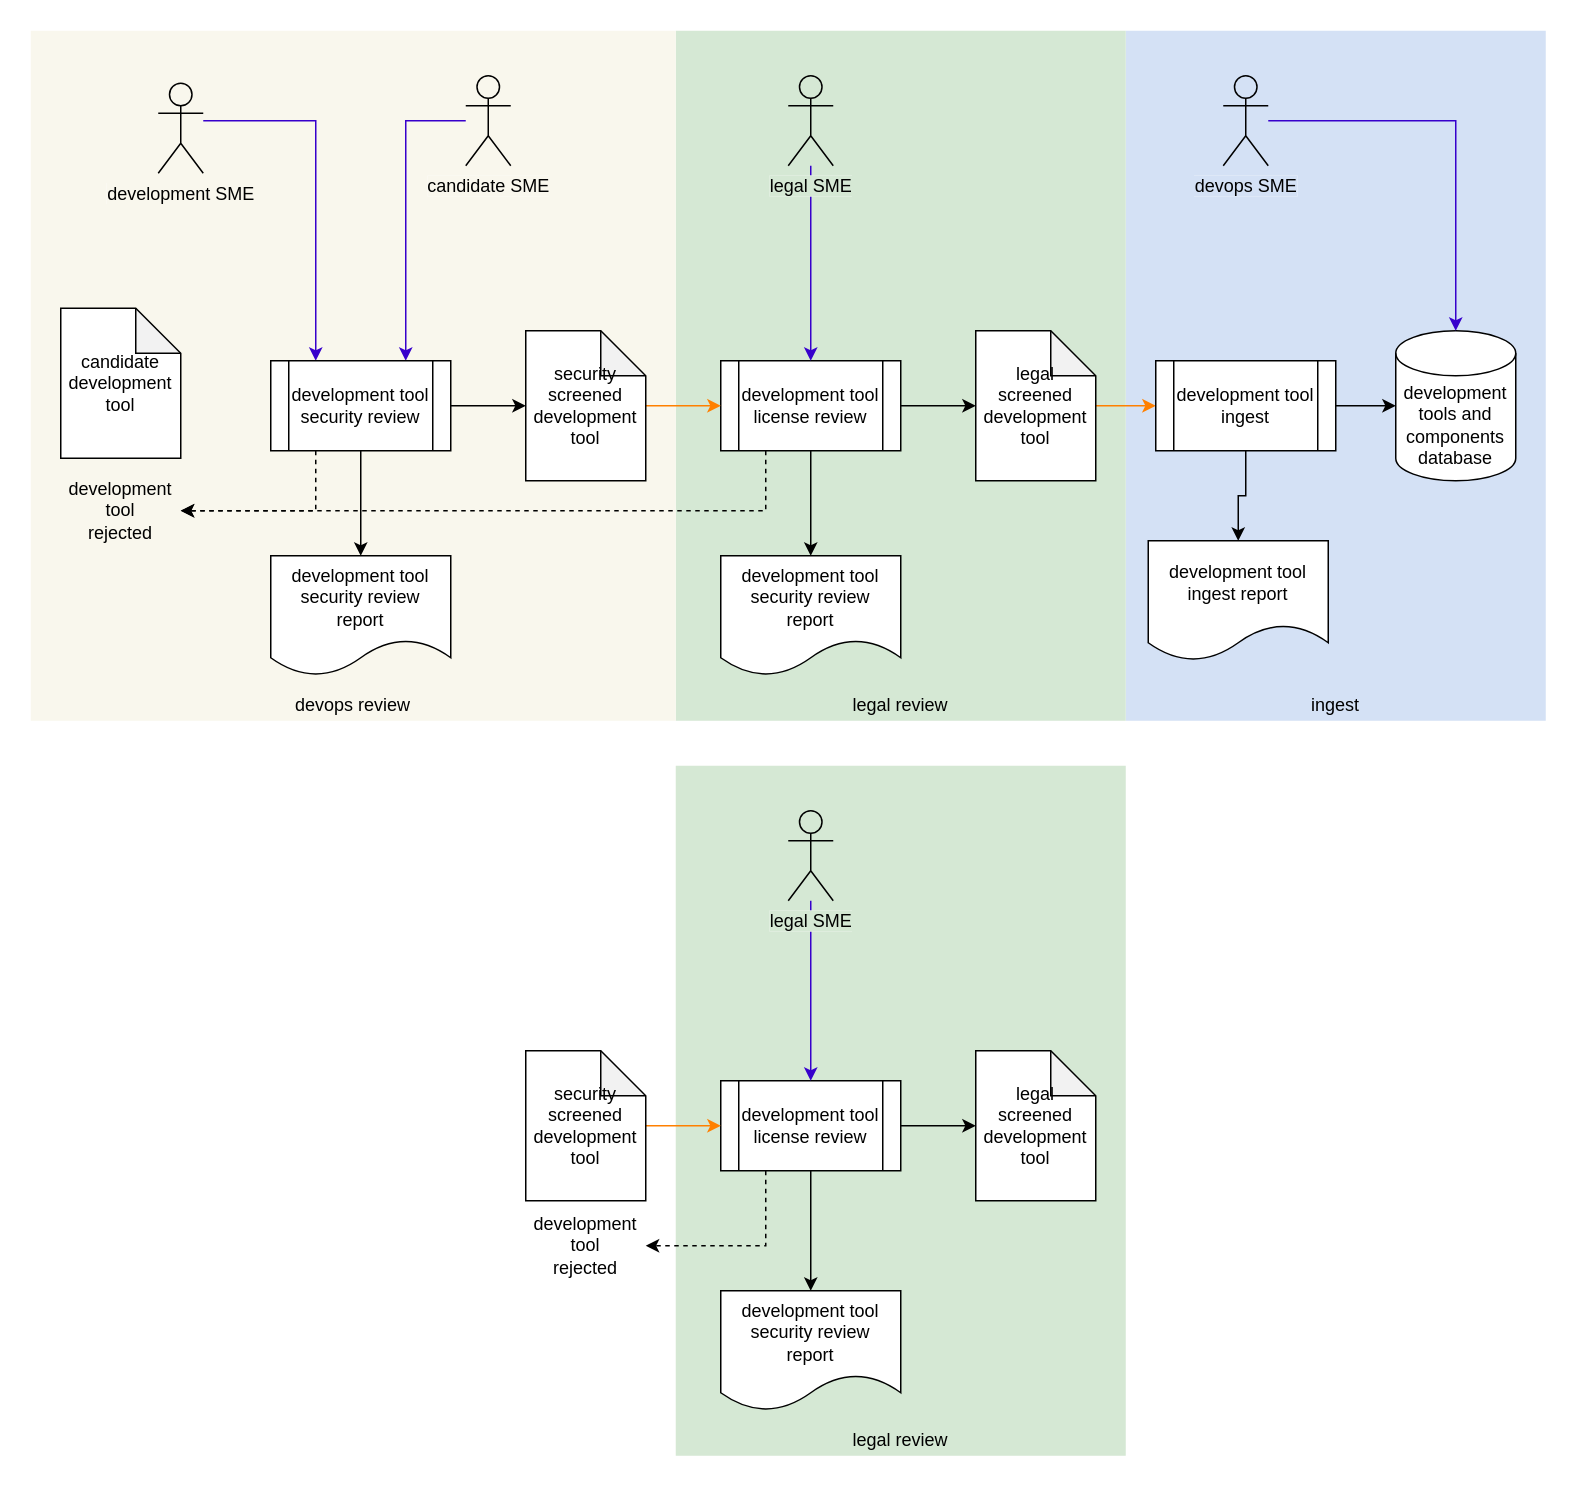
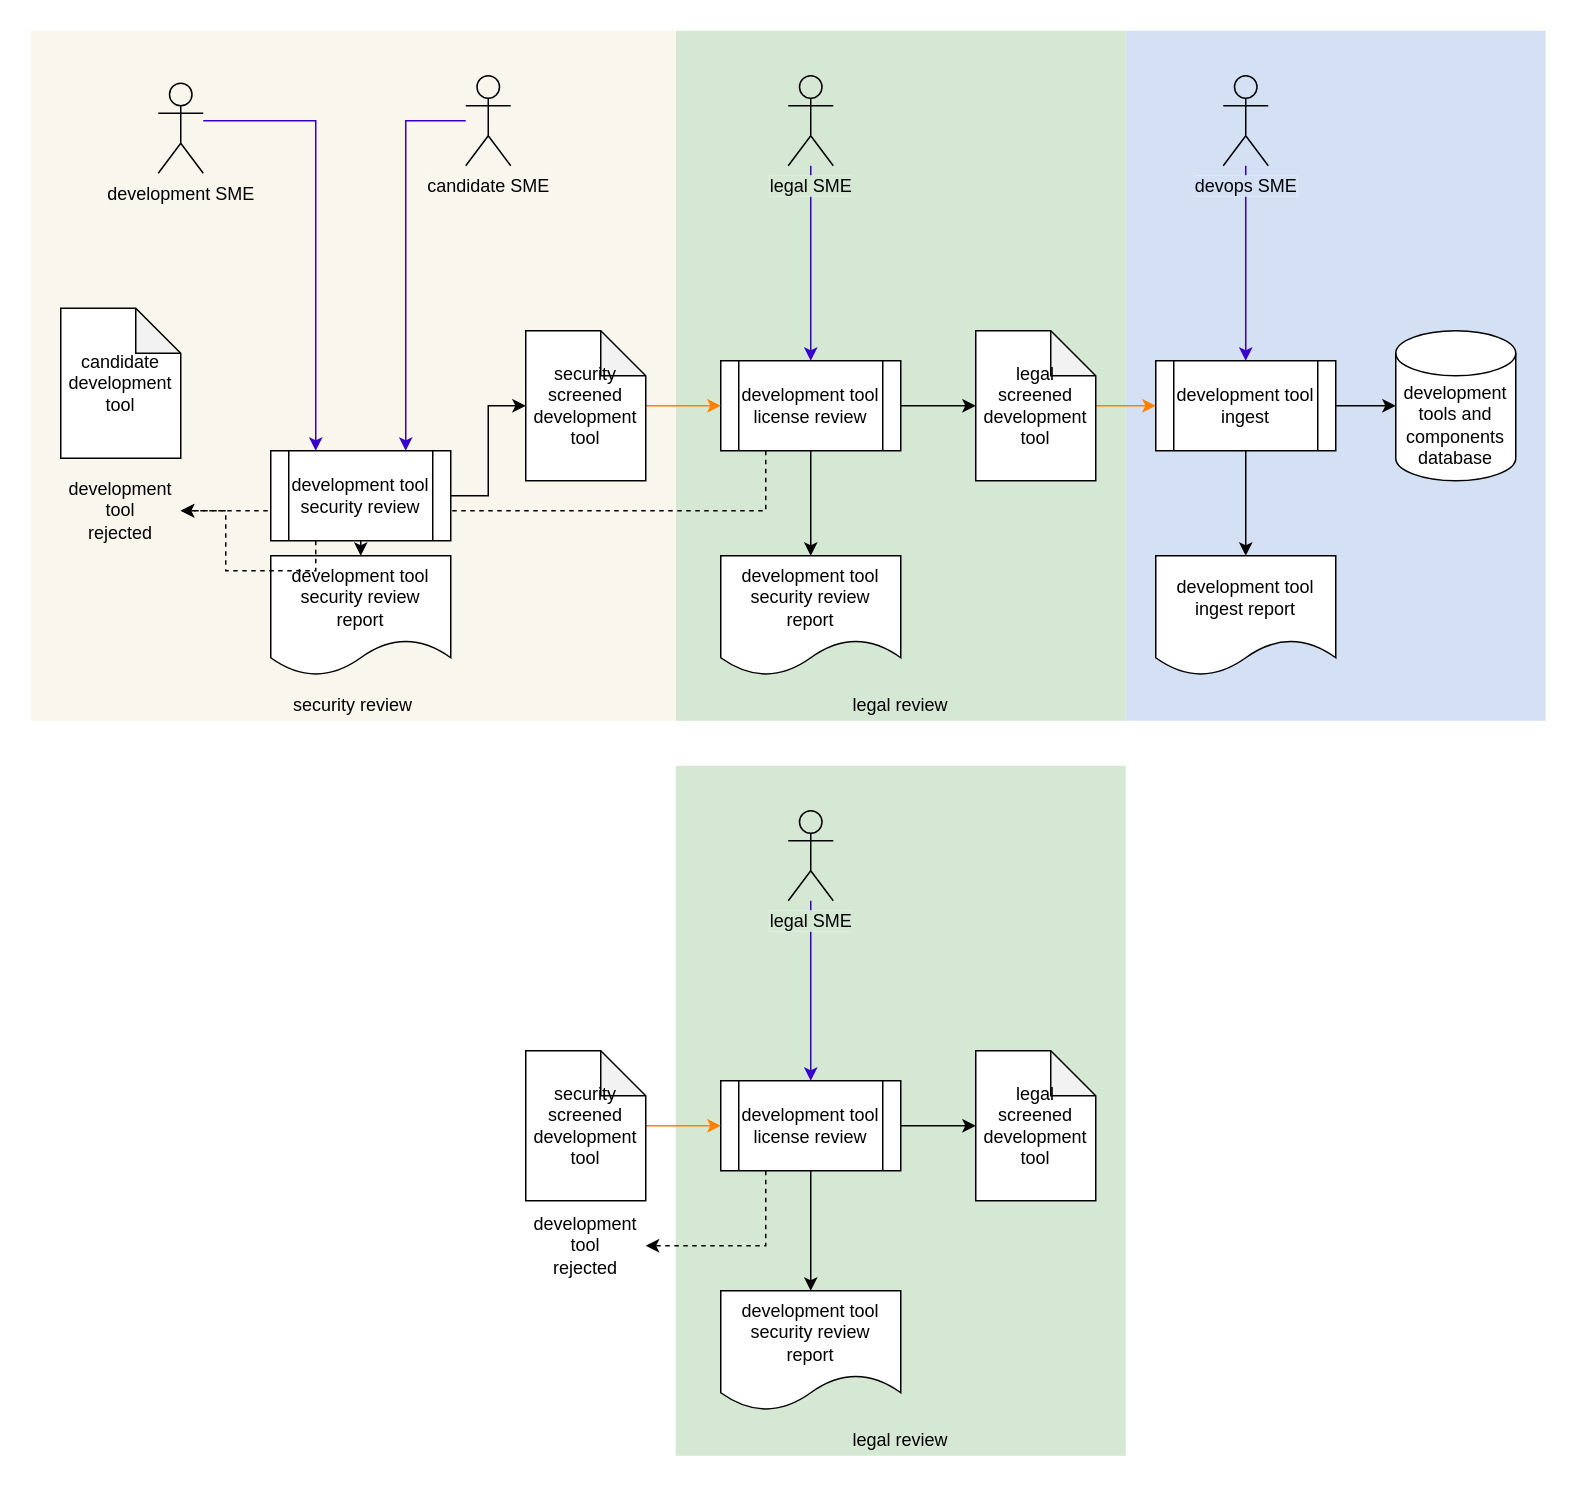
edge "devops SME" -> "development tools and components database": now "devops SME" -> "development tool ingest"
node "development tool security review": moved (361, 406) -> (361, 496)
node "development tool ingest report": moved (1238, 601) -> (1246, 616)
node "devops review": label "devops review" -> "security review"
node "ingest": removed
